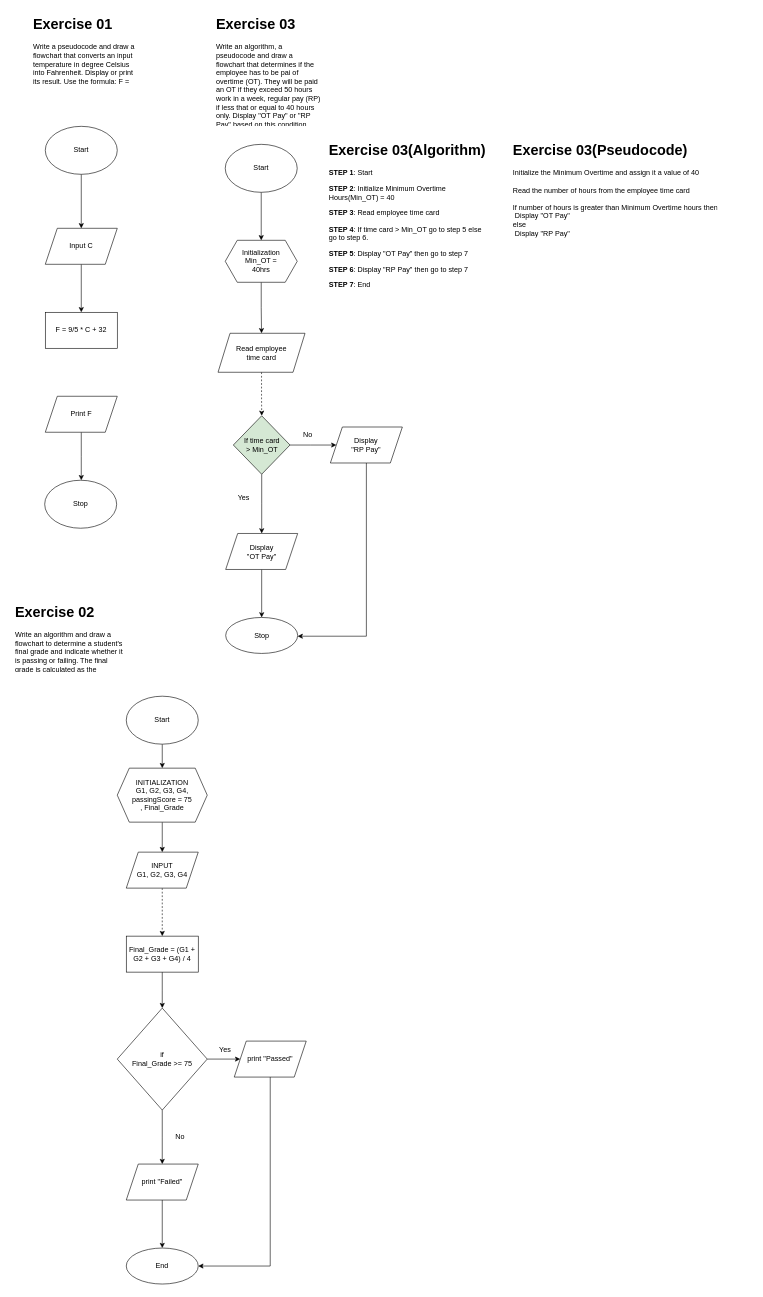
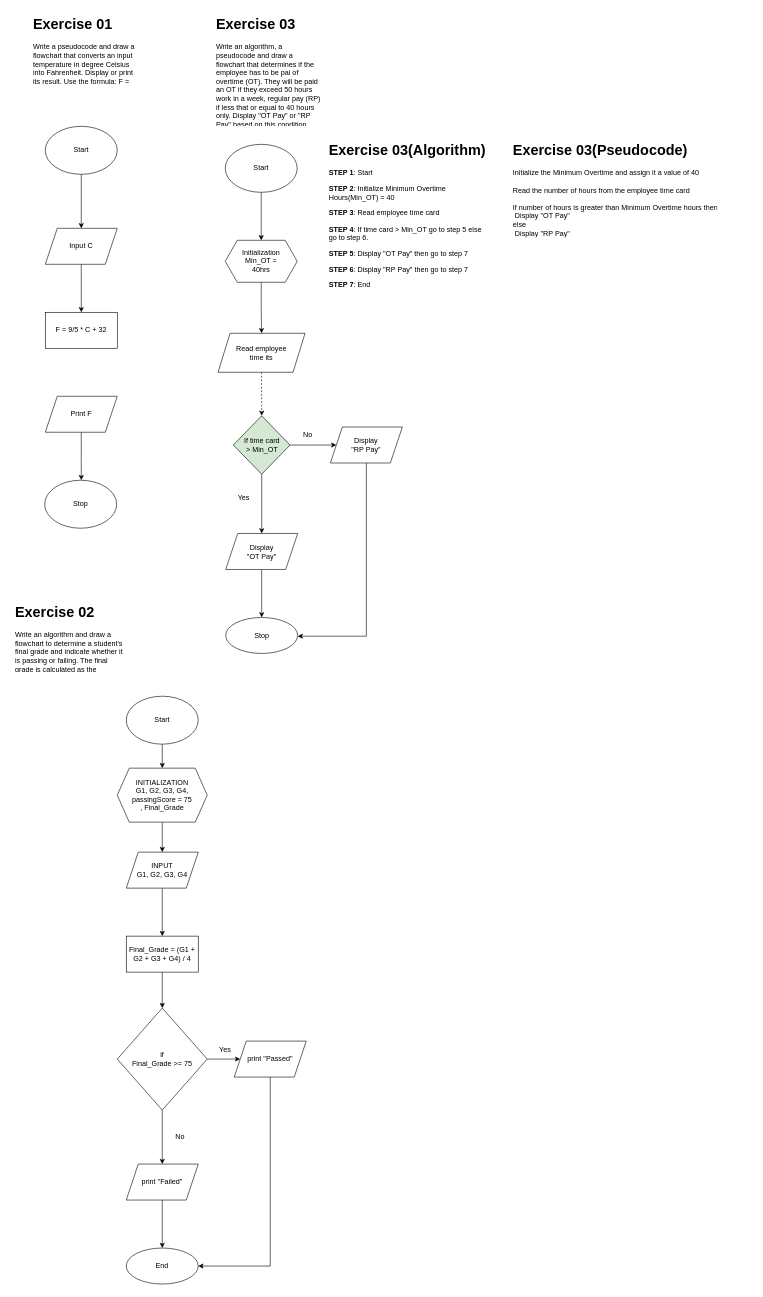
node "Read employee time card": label "Read employee time card" -> "Read employee time its"
edge "INPUT G1, G2, G3, G4" -> "Final_Grade = (G1 + G2 + G3 + G4) / 4": style dashed -> solid
